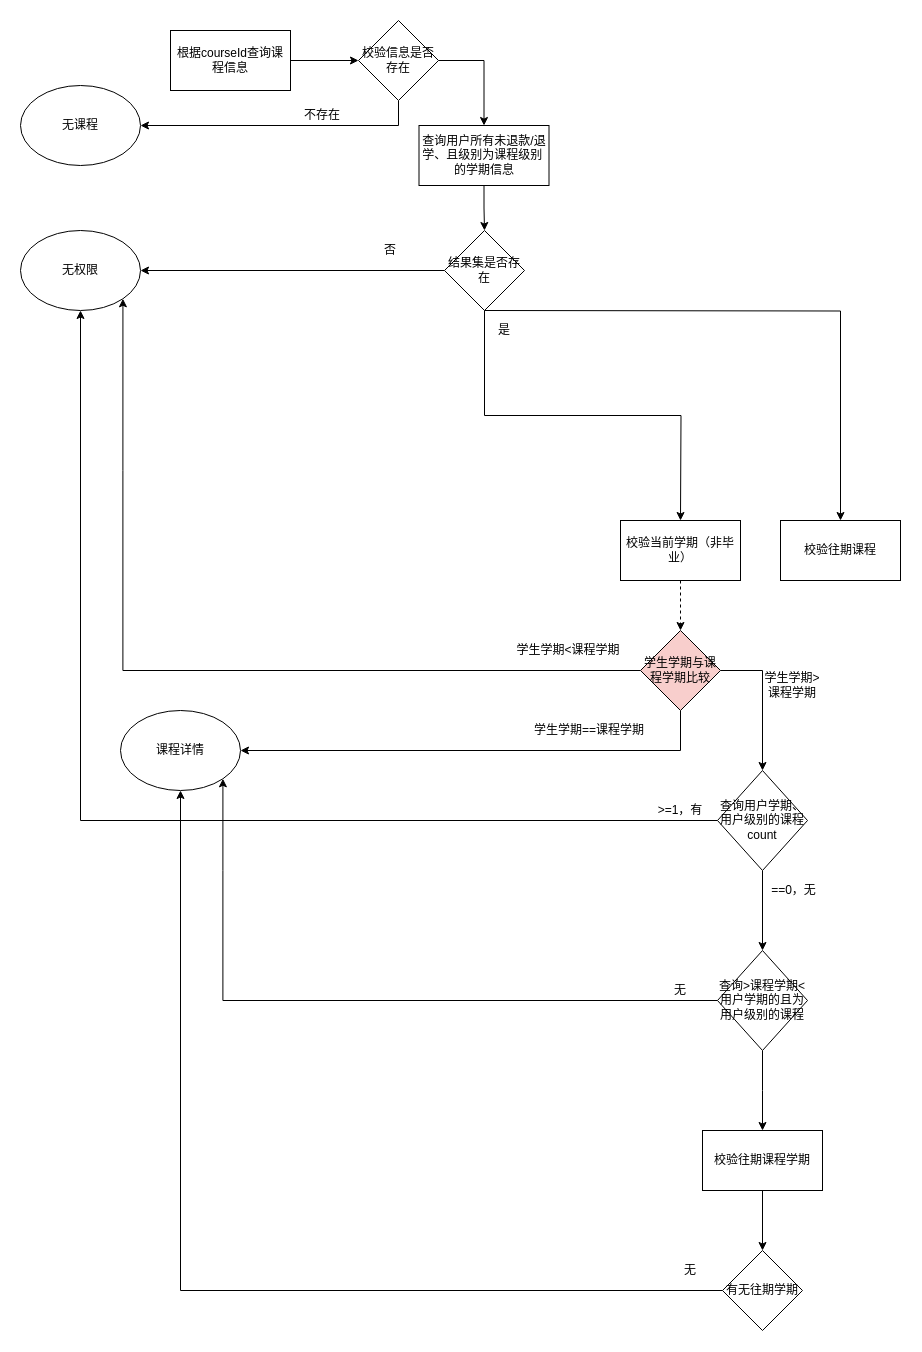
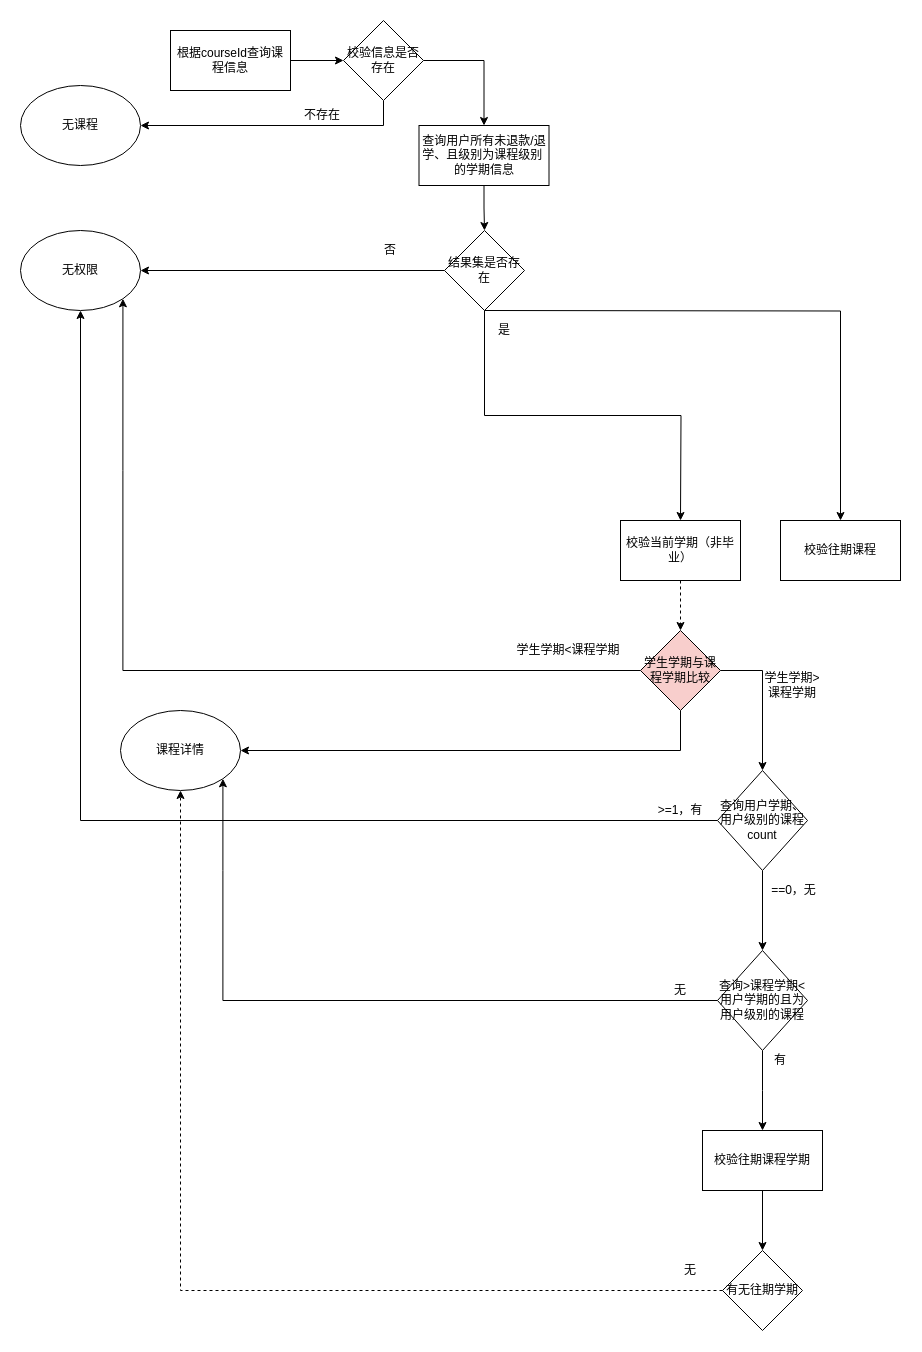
node "校验信息是否存在": moved (399, 61) -> (384, 61)
node "学生学期==课程学期": removed
node "有": added
edge "有无往期学期" -> "课程详情": style solid -> dashed
